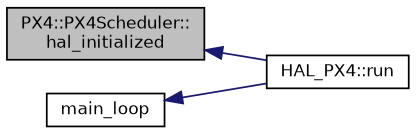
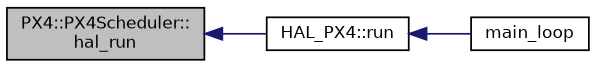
node "PX4::PX4Scheduler:: hal_initialized": label "PX4::PX4Scheduler:: hal_initialized" -> "PX4::PX4Scheduler:: hal_run"
edge "HAL_PX4::run" -> "main_loop": reversed
